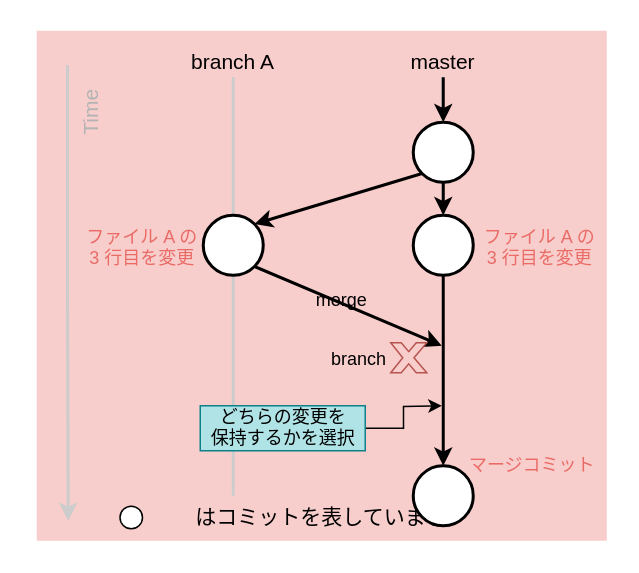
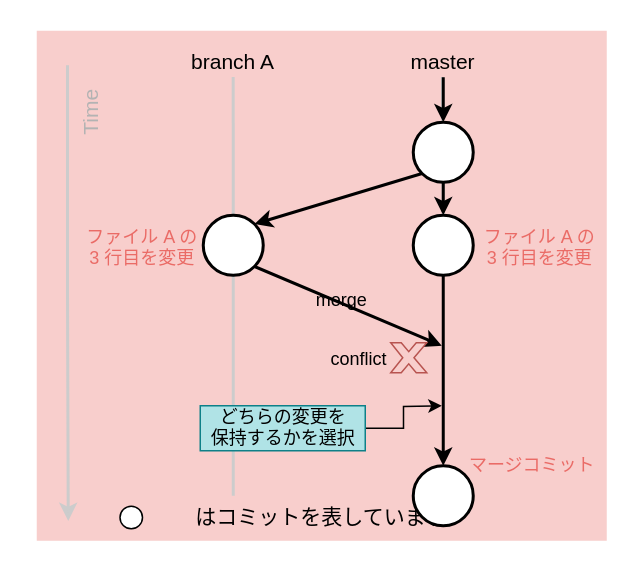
node "branch": label "branch" -> "conflict"
